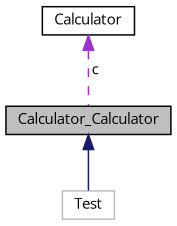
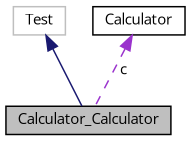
edge "Test" -> "Calculator_Calculator": reversed
